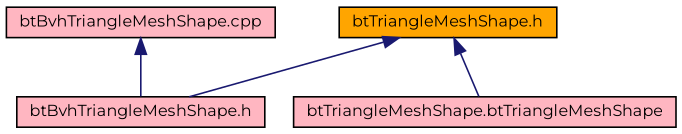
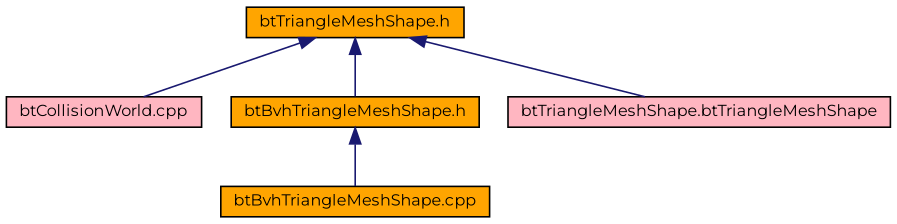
node "btBvhTriangleMeshShape.cpp": fillcolor lightpink -> orange
edge "btBvhTriangleMeshShape.h" -> "btBvhTriangleMeshShape.cpp": reversed
node "btCollisionWorld.cpp": added
node "btBvhTriangleMeshShape.h": fillcolor lightpink -> orange
